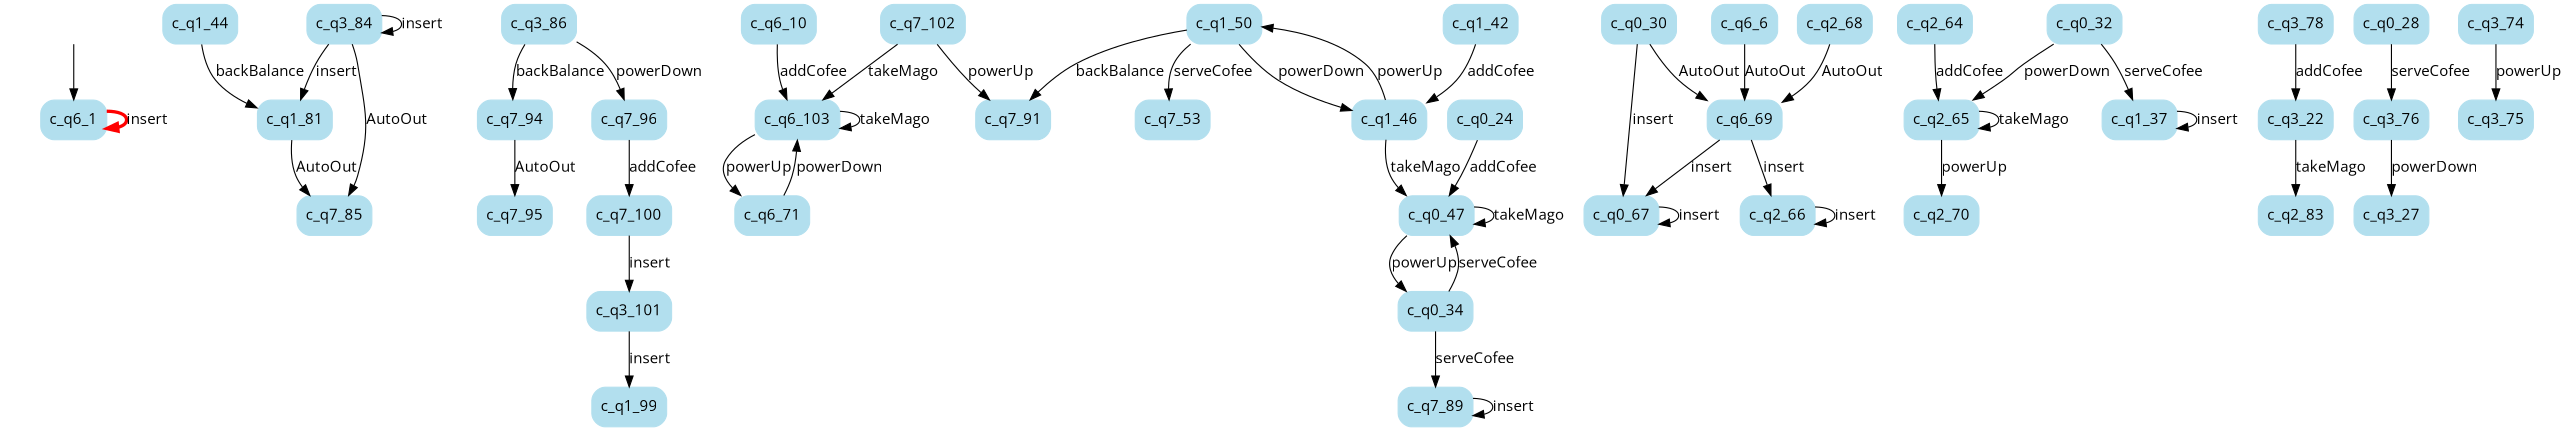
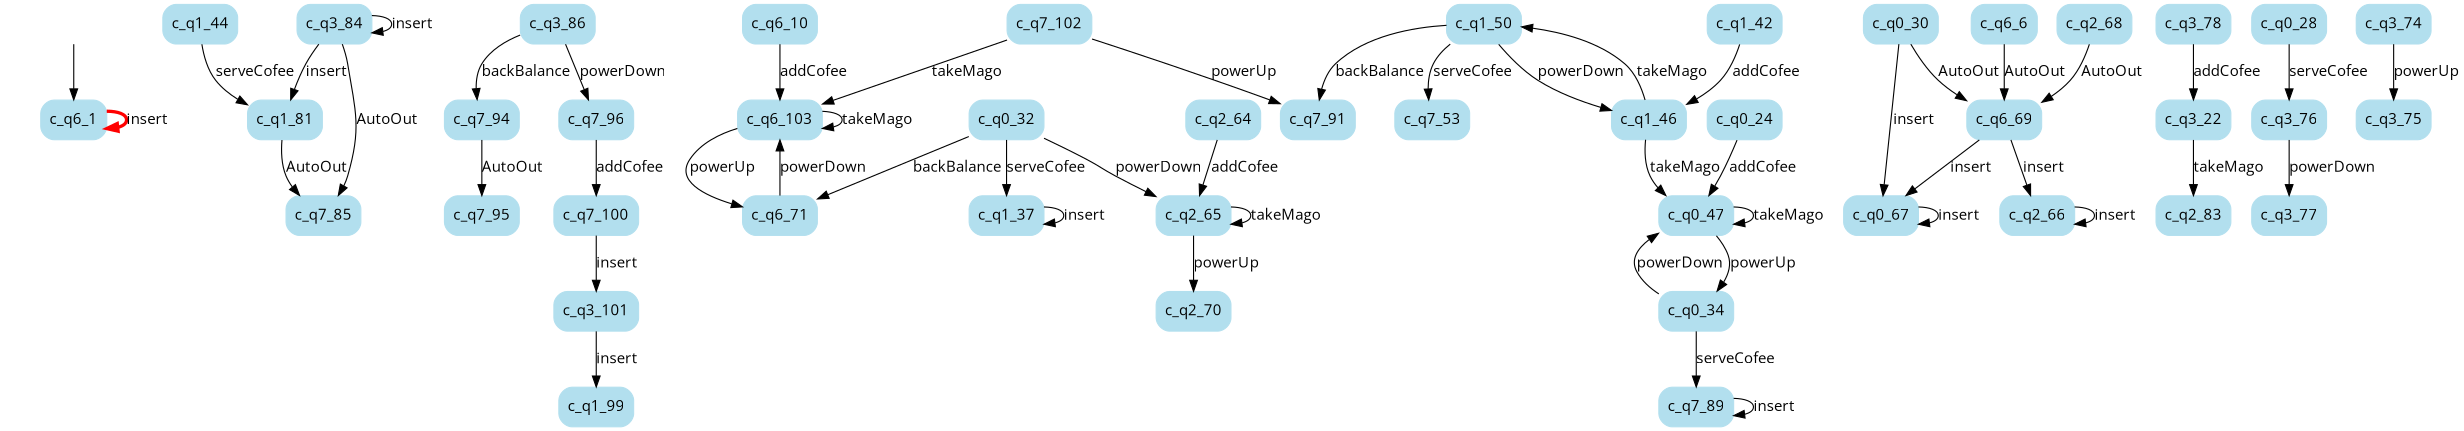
edge "c_q1_44" -> "c_q1_81": label "backBalance" -> "serveCofee"
edge "c_q1_46" -> "c_q1_50": label "powerUp" -> "takeMago"
edge "c_q0_32" -> "c_q6_71": added, label "backBalance"
node "c_q3_27": label "c_q3_27" -> "c_q3_77"
edge "c_q0_34" -> "c_q0_47": label "serveCofee" -> "powerDown"
